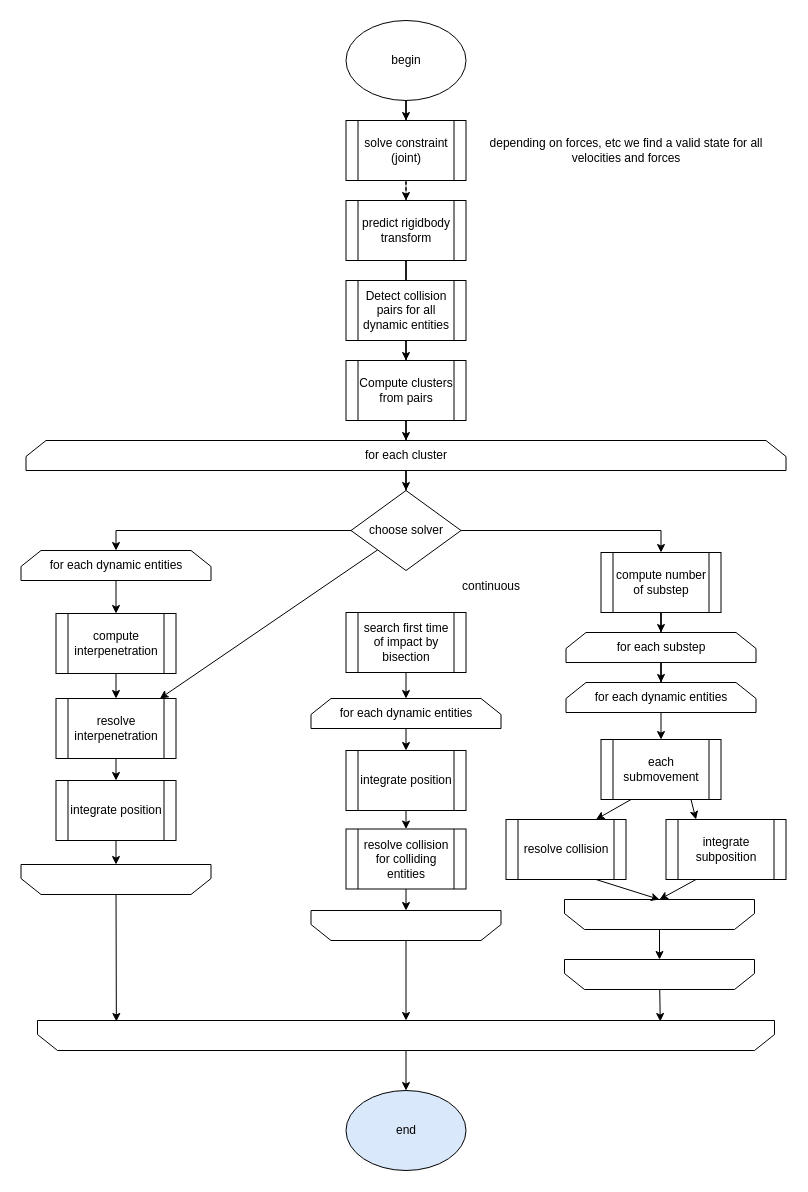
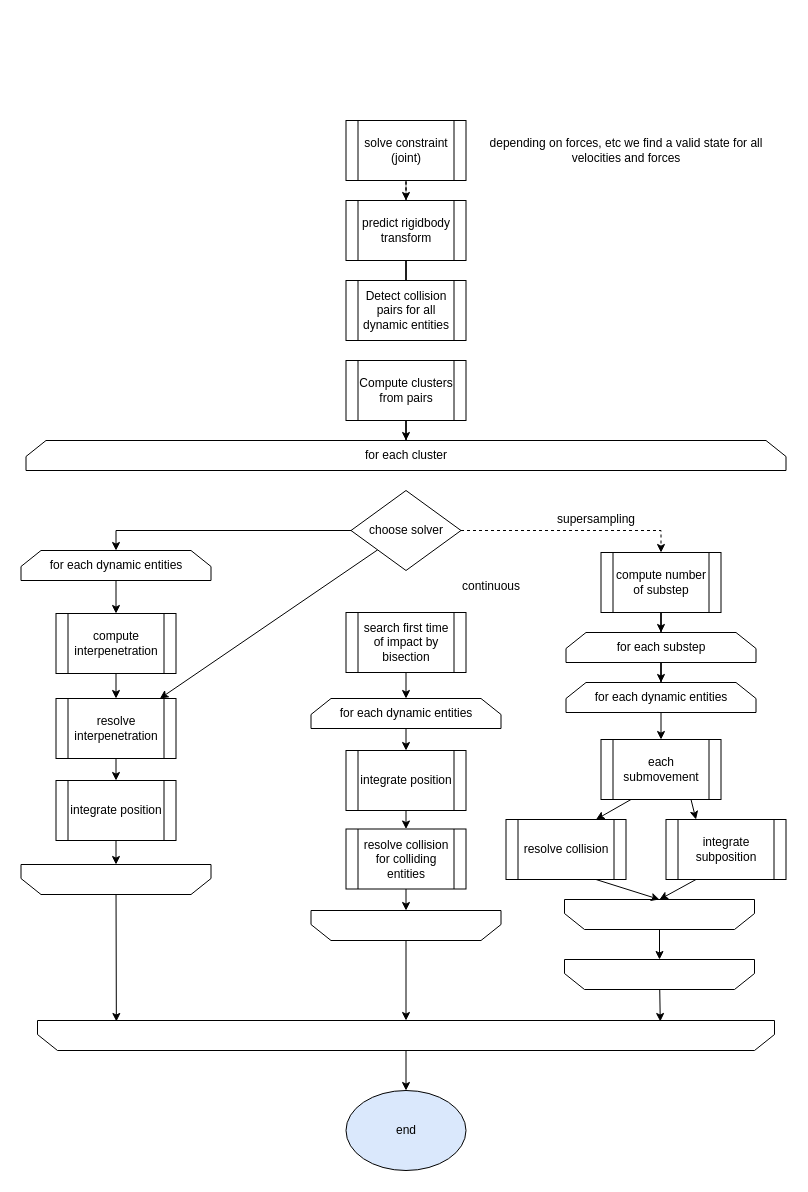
node "begin": removed
edge "begin" -> "solve constraint (joint)": removed
edge "Detect collision pairs for all dynamic entities" -> "Compute clusters from pairs": removed
edge "for each cluster" -> "choose solver": removed
node "supersampling": added
edge "choose solver" -> "compute number of substep": style solid -> dashed
